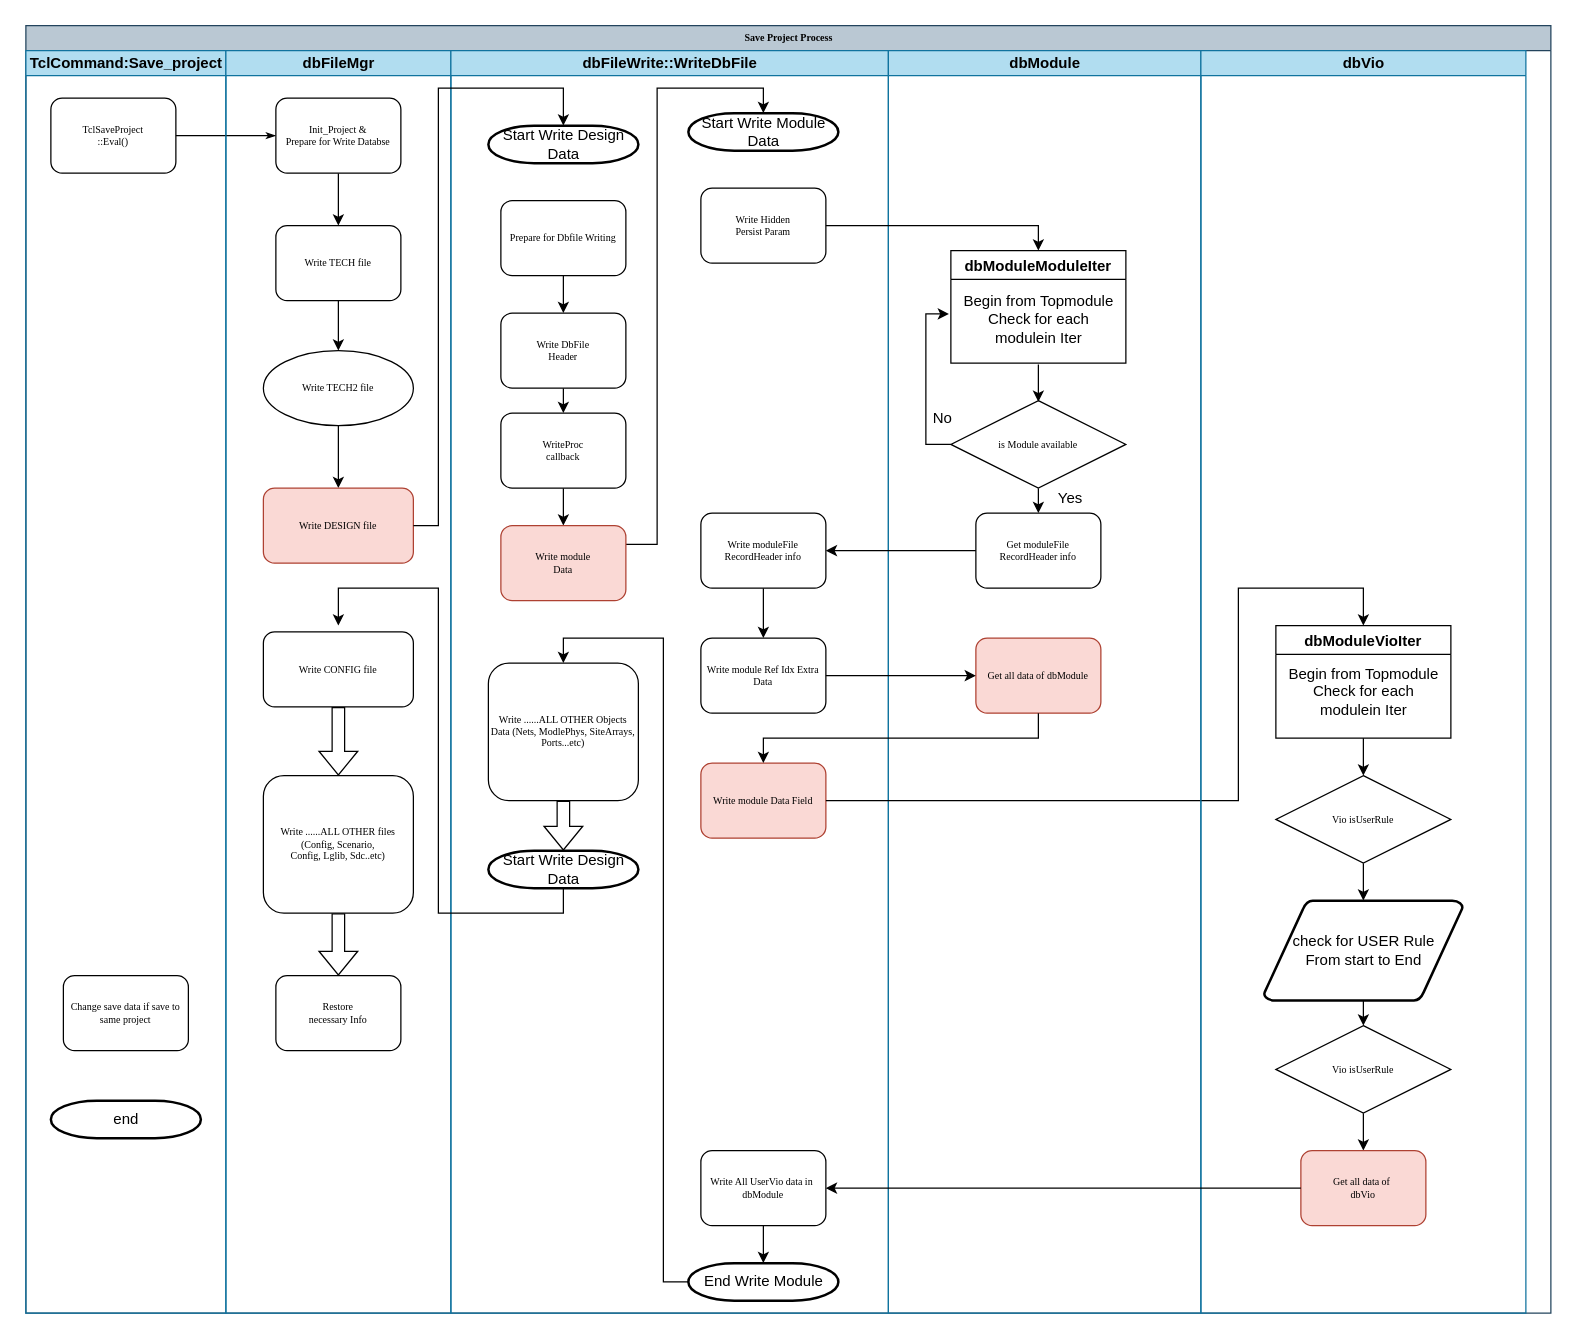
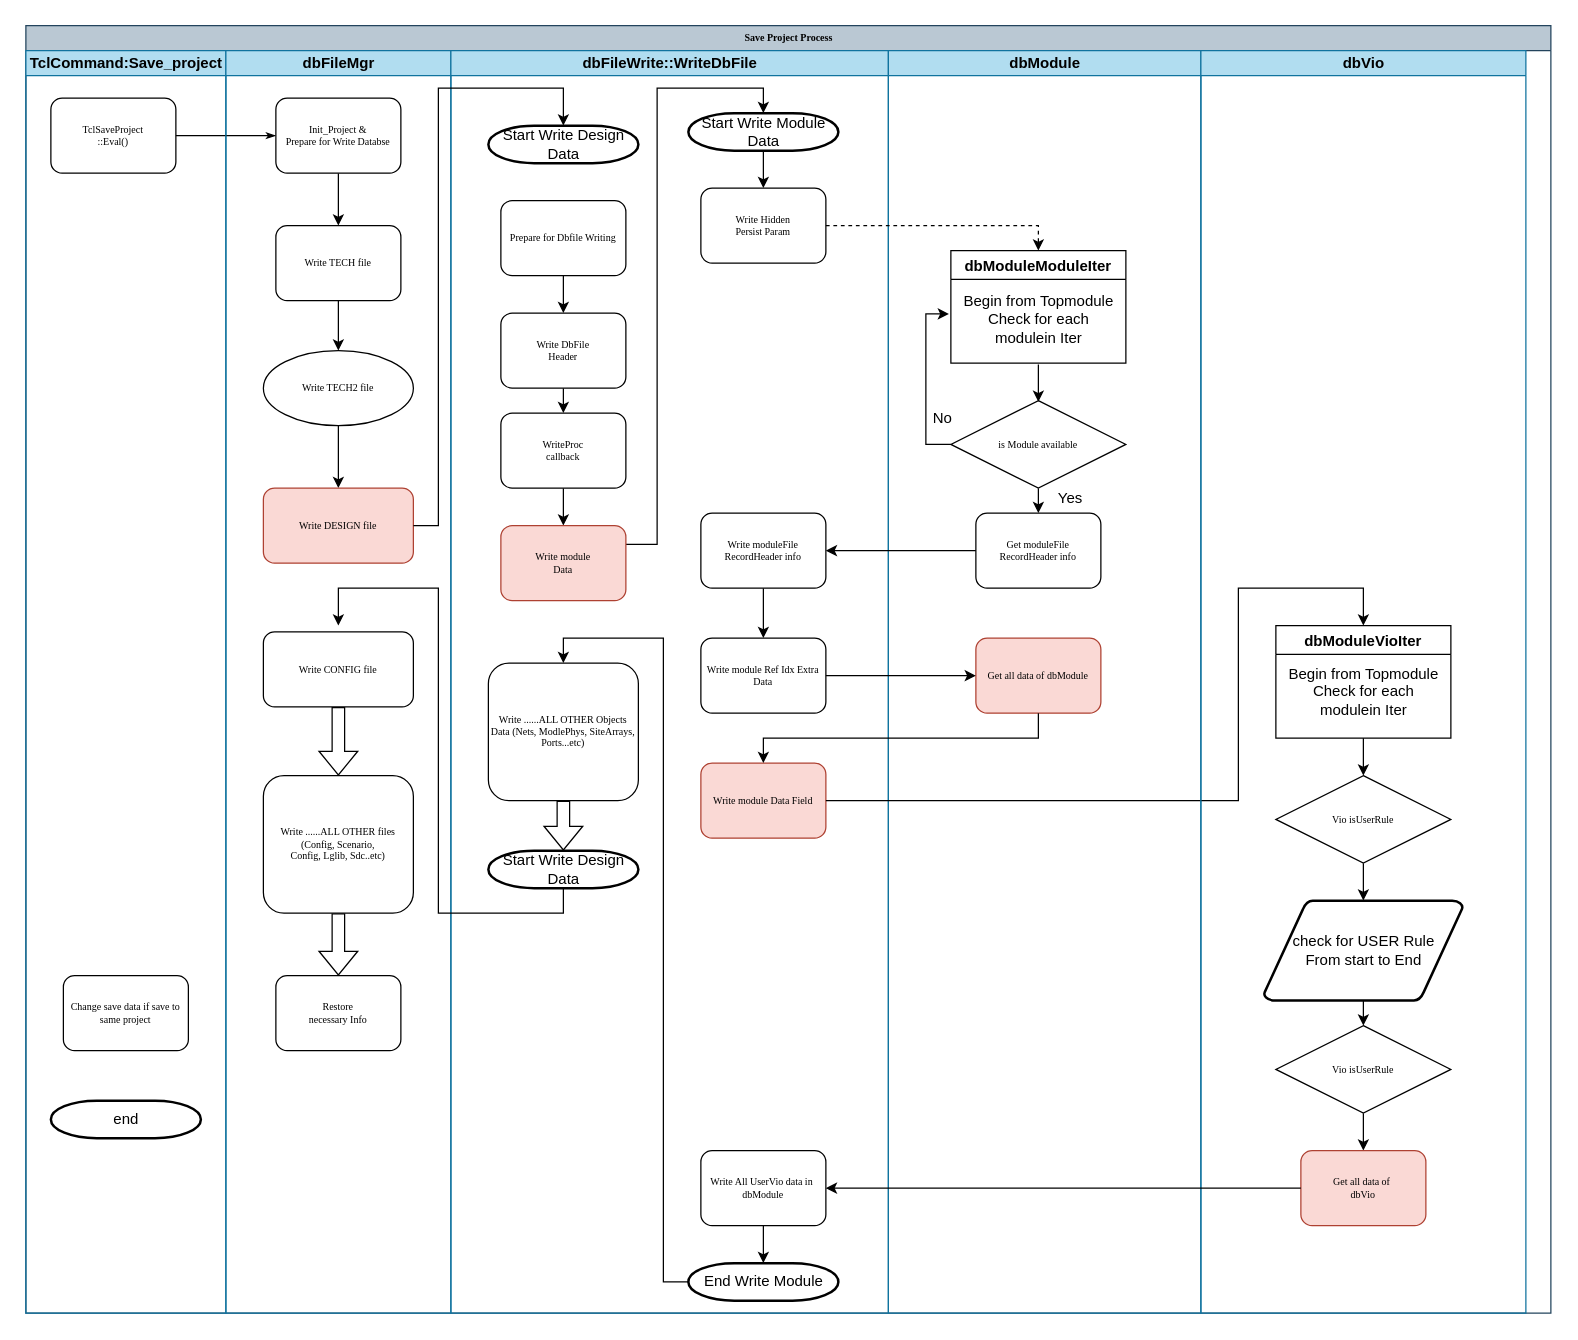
edge "Start Write Module Data" -> "Write Hidden Persist Param": added
edge "Write Hidden Persist Param" -> "dbModuleModuleIter": style solid -> dashed
